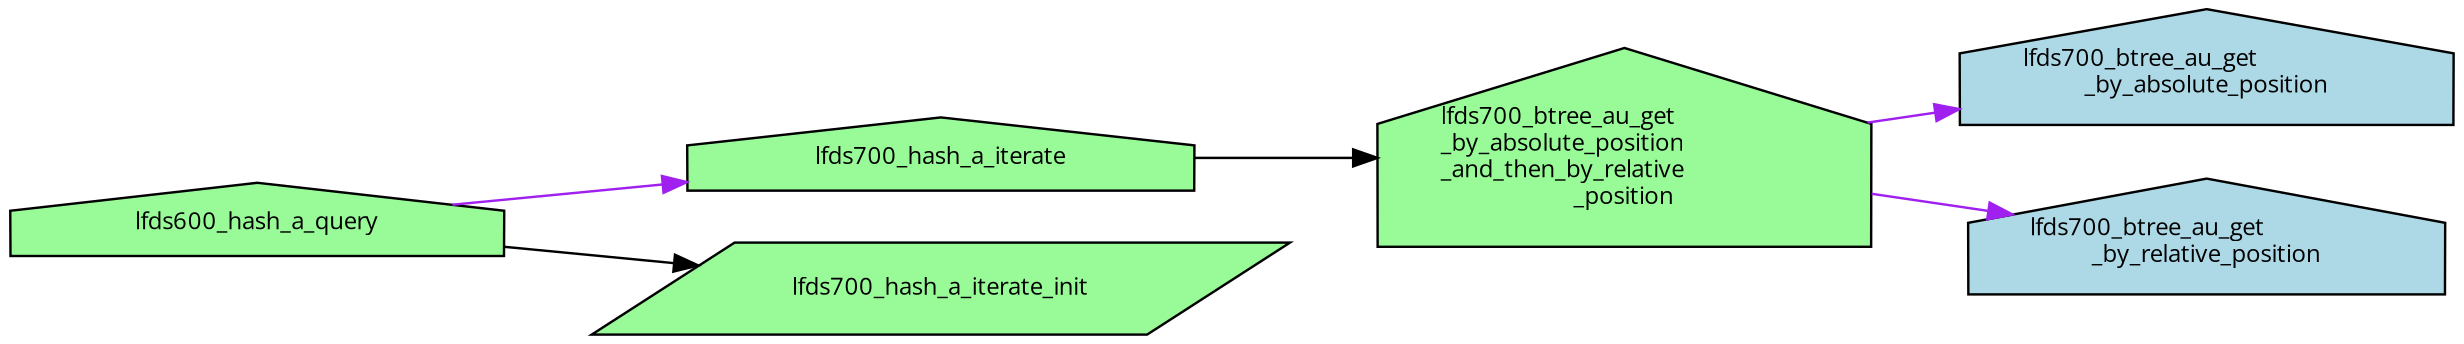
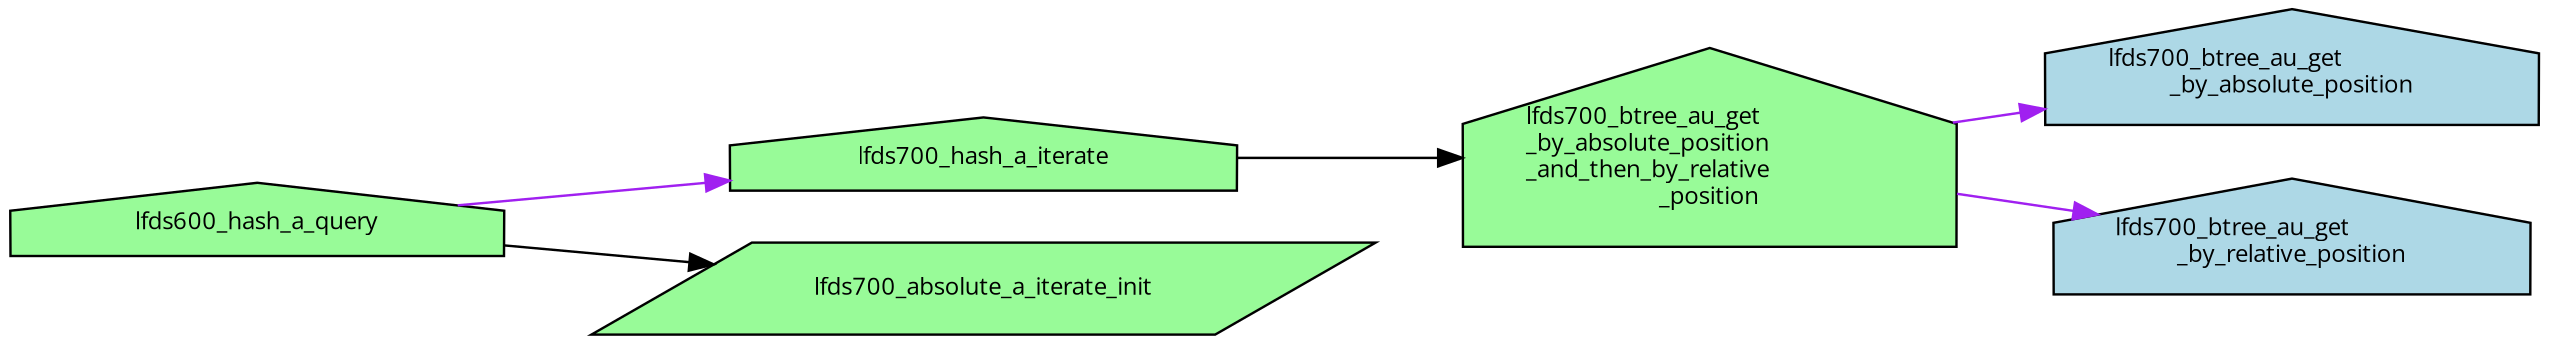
node "lfds700_hash_a_iterate_init": label "lfds700_hash_a_iterate_init" -> "lfds700_absolute_a_iterate_init"
